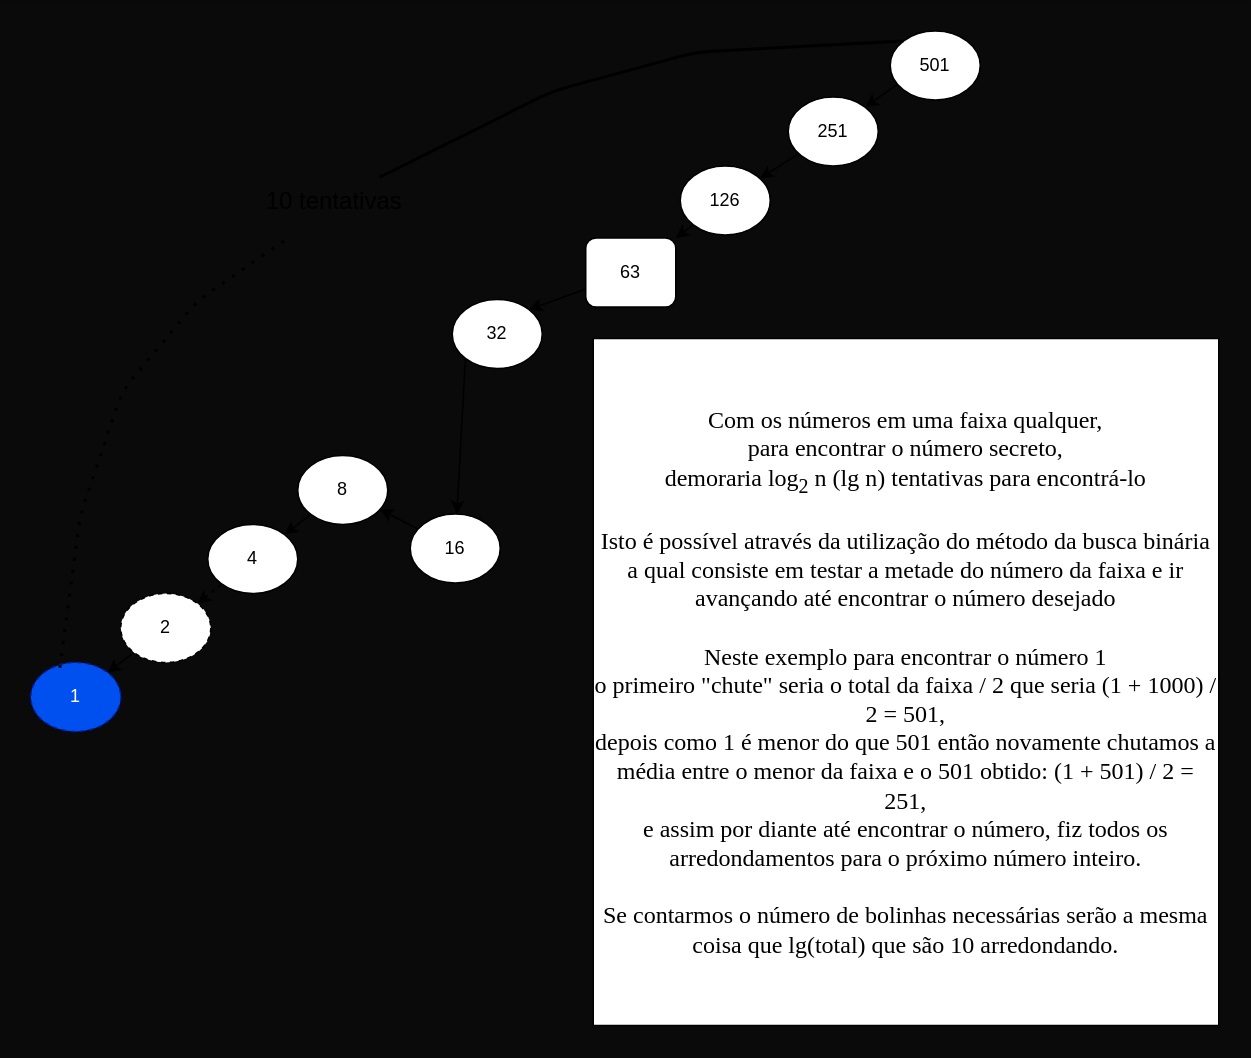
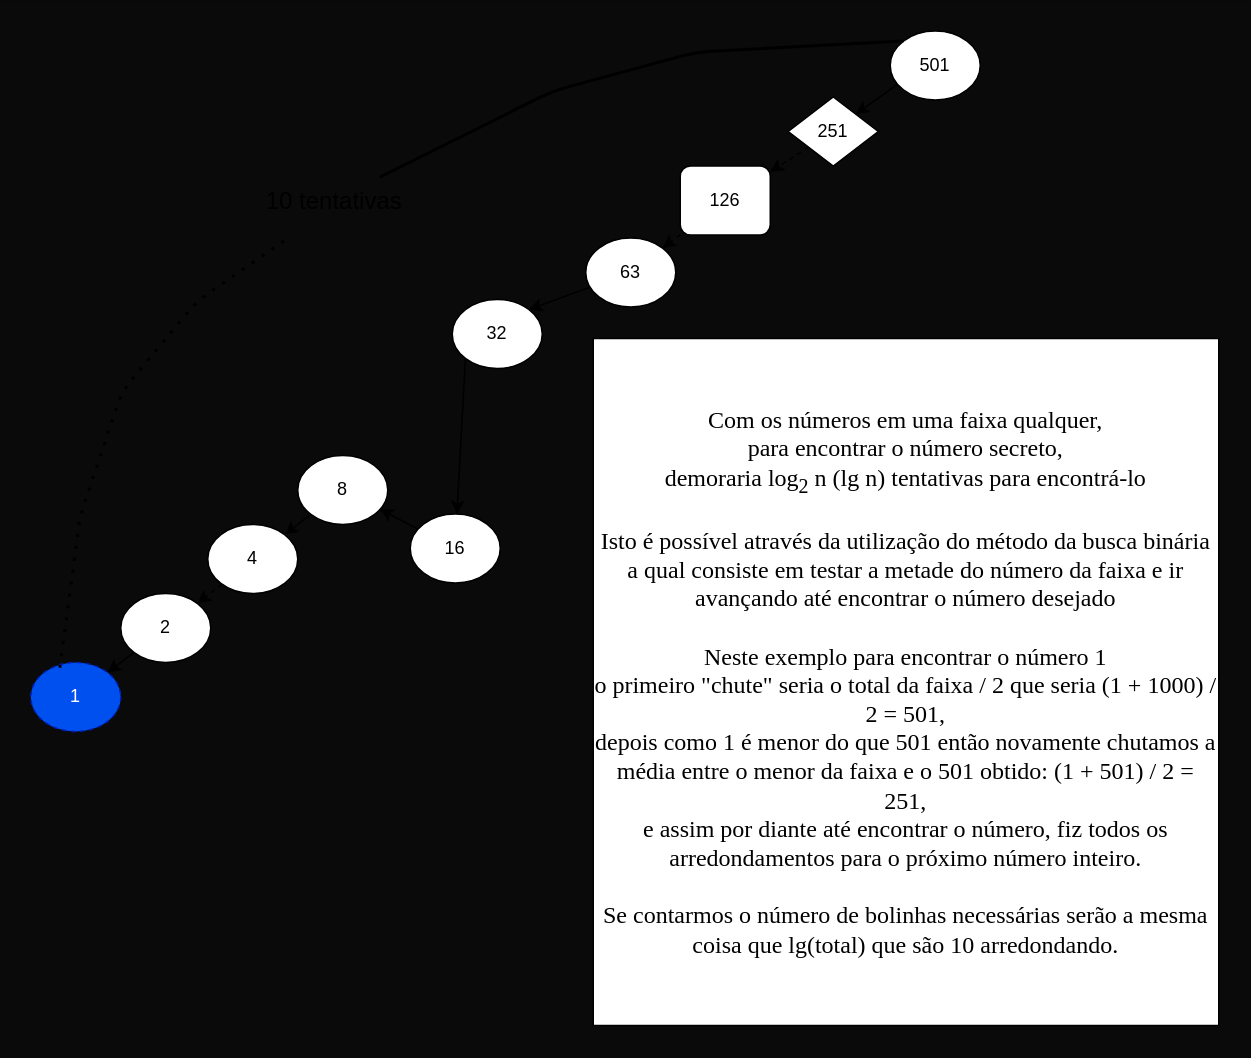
node "251": shape ellipse -> diamond
edge "251" -> "126": style solid -> dashed
node "126": shape ellipse -> rounded rectangle
edge "126" -> "63": style solid -> dashed
node "63": shape rounded rectangle -> ellipse
node "2": style dashed -> solid
